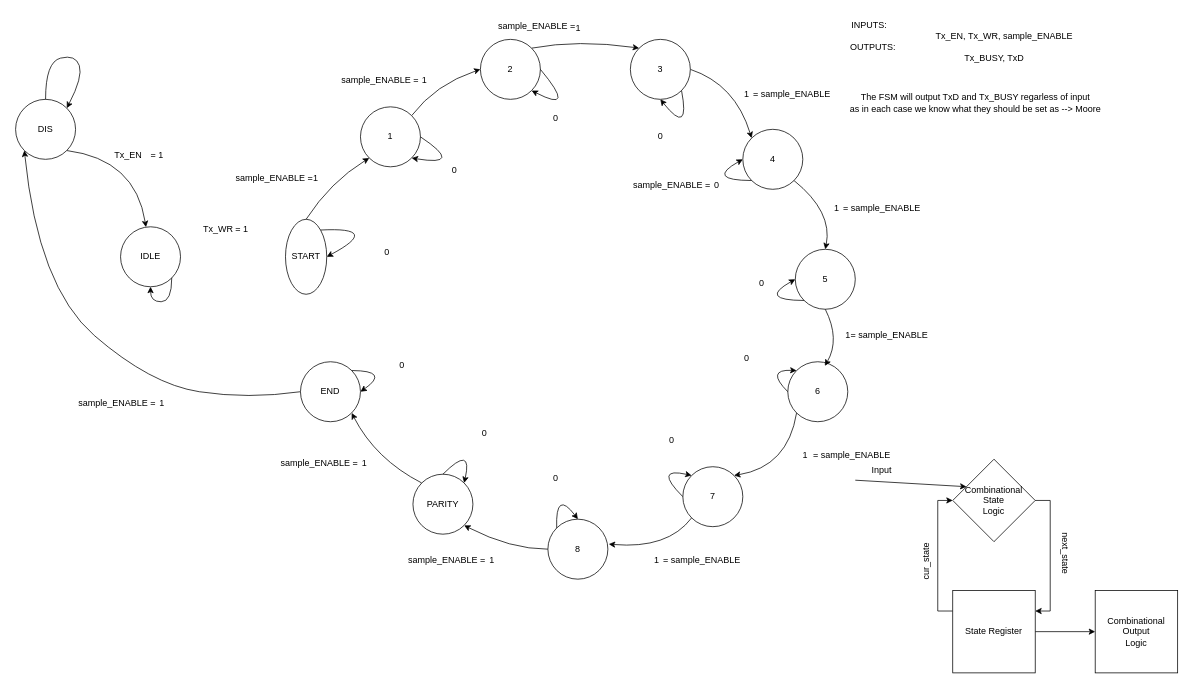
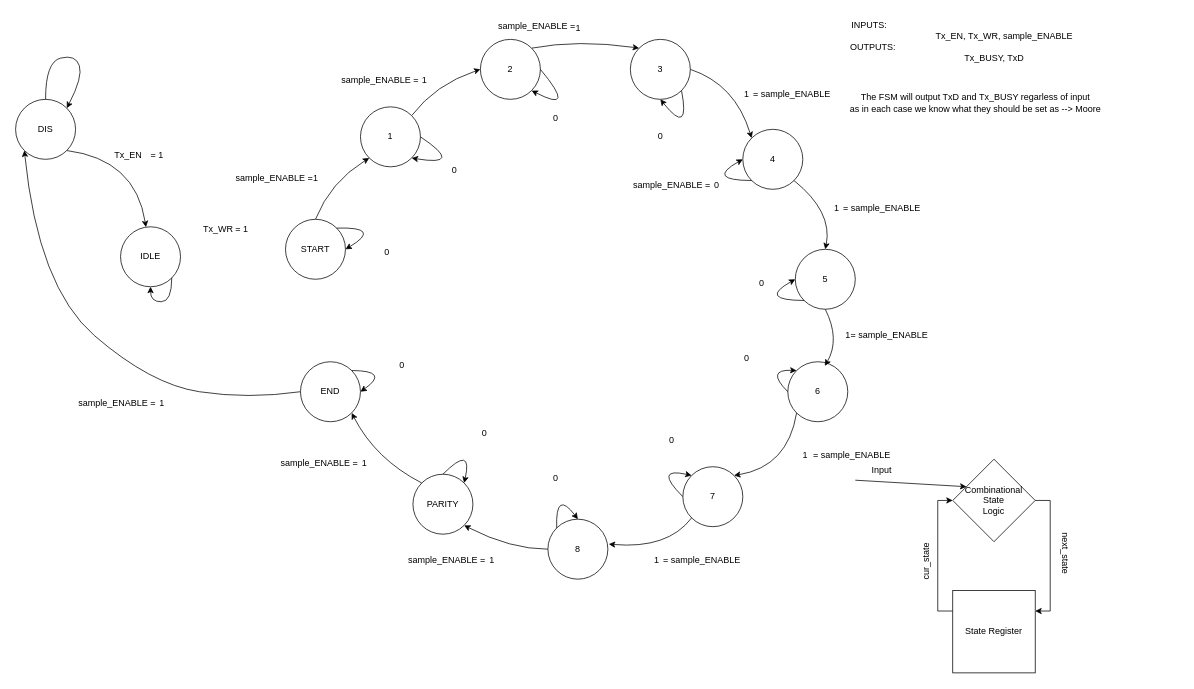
node "START": size 41x75 -> 60x60
edge "State Register" -> "Combinational Output Logic": removed
node "Combinational Output Logic": removed
